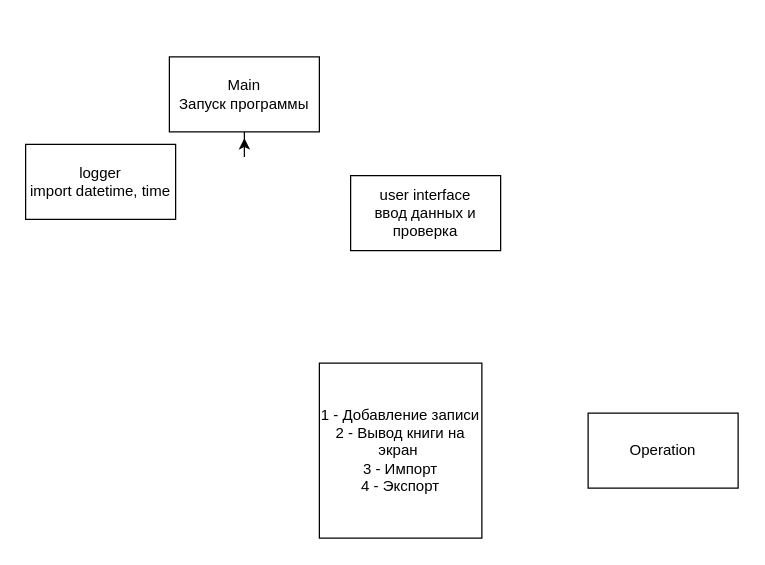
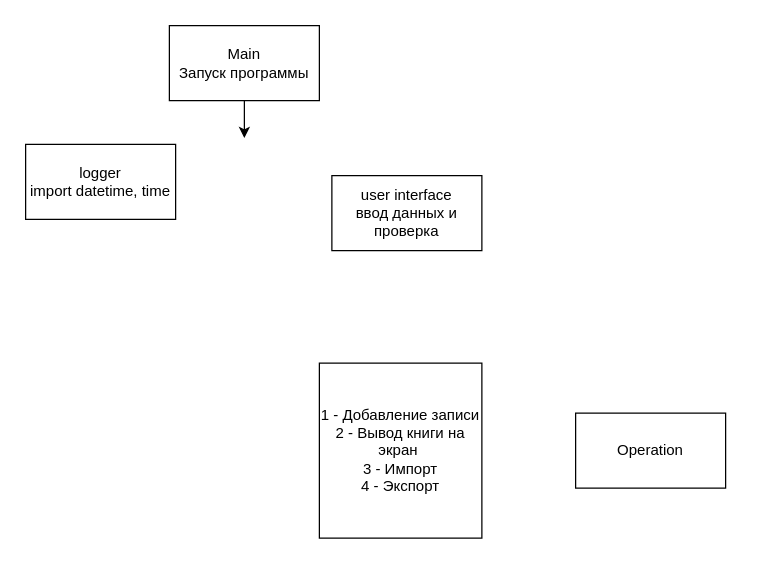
node "Main Запуск программы": moved (244, 94) -> (244, 63)
node "user interface ввод данных и проверка": moved (426, 213) -> (407, 213)
node "Operation": moved (663, 451) -> (651, 451)
